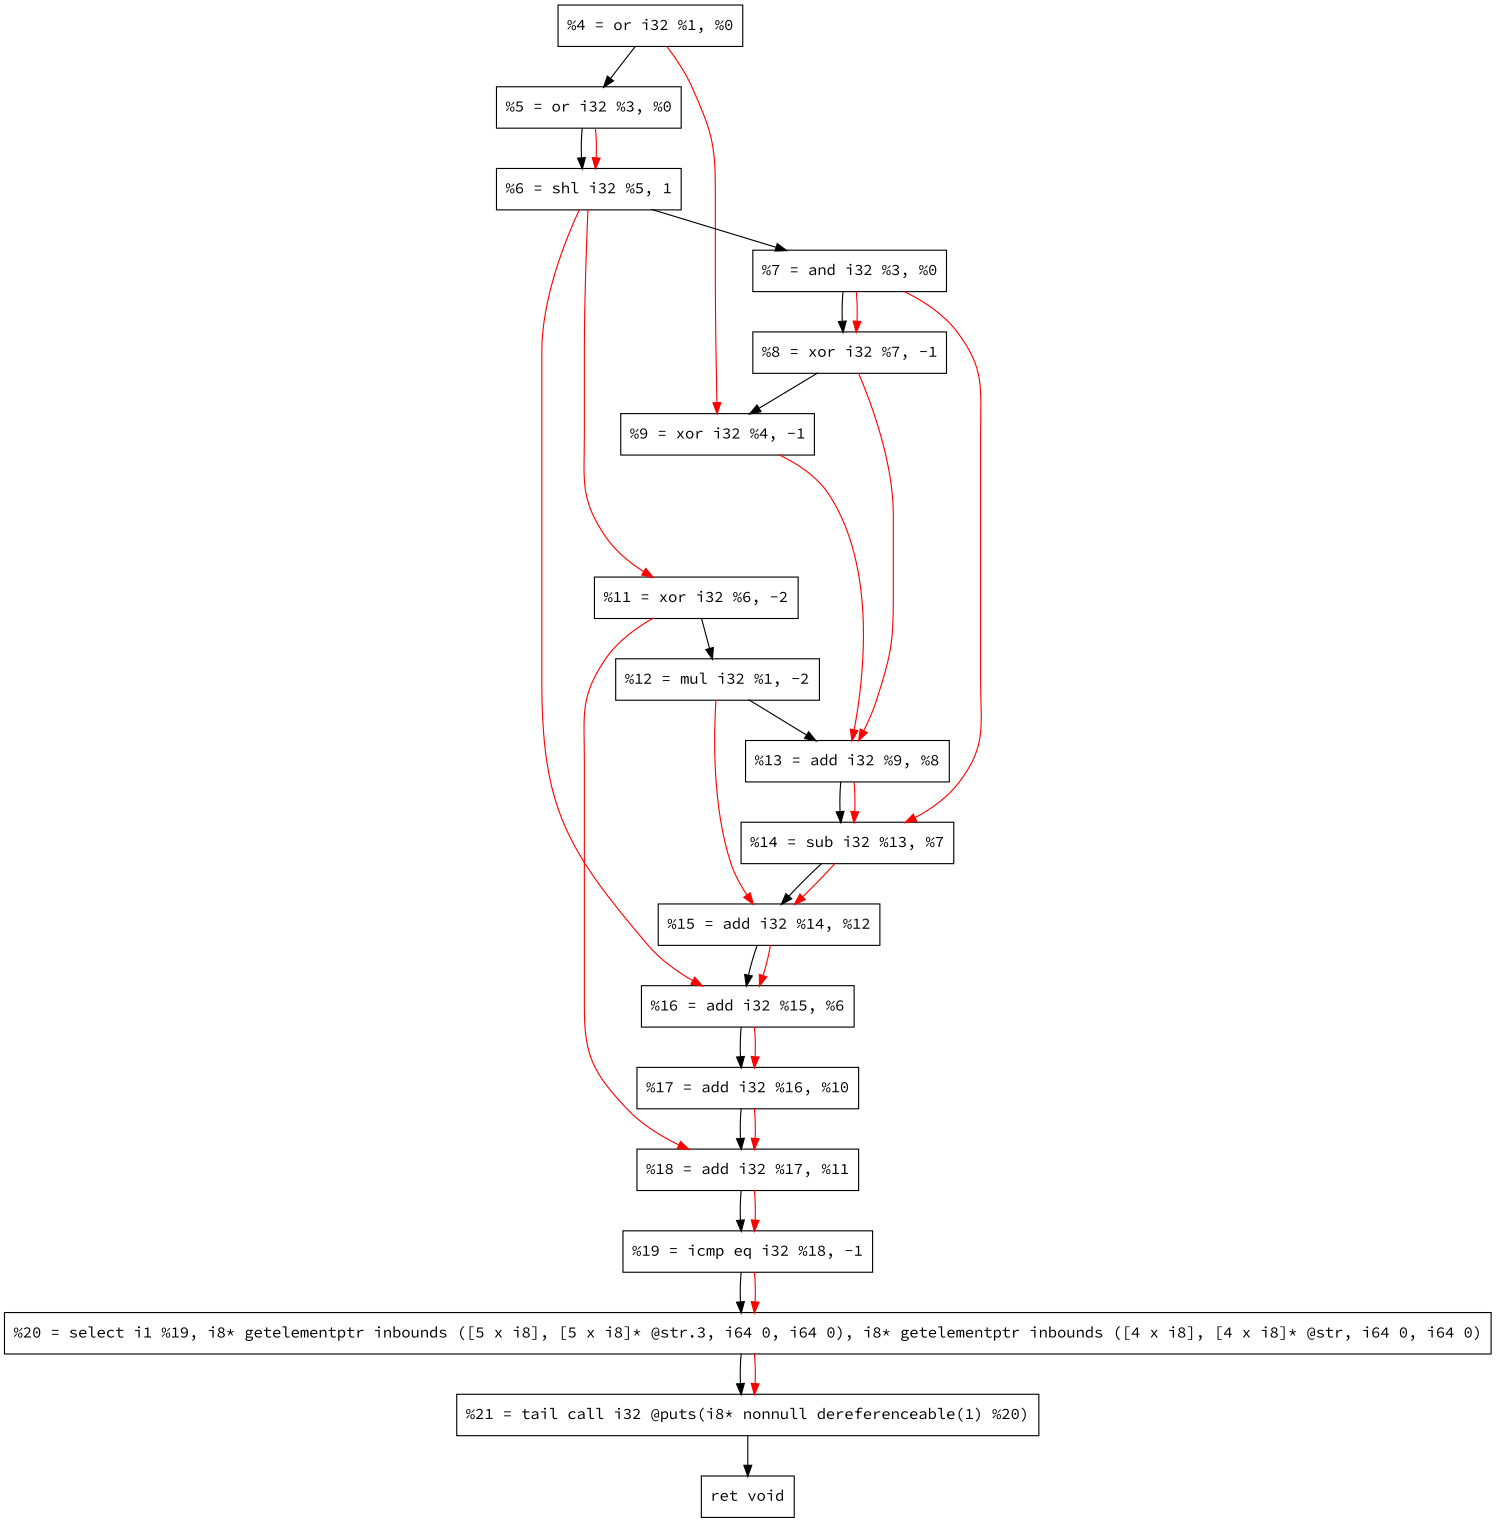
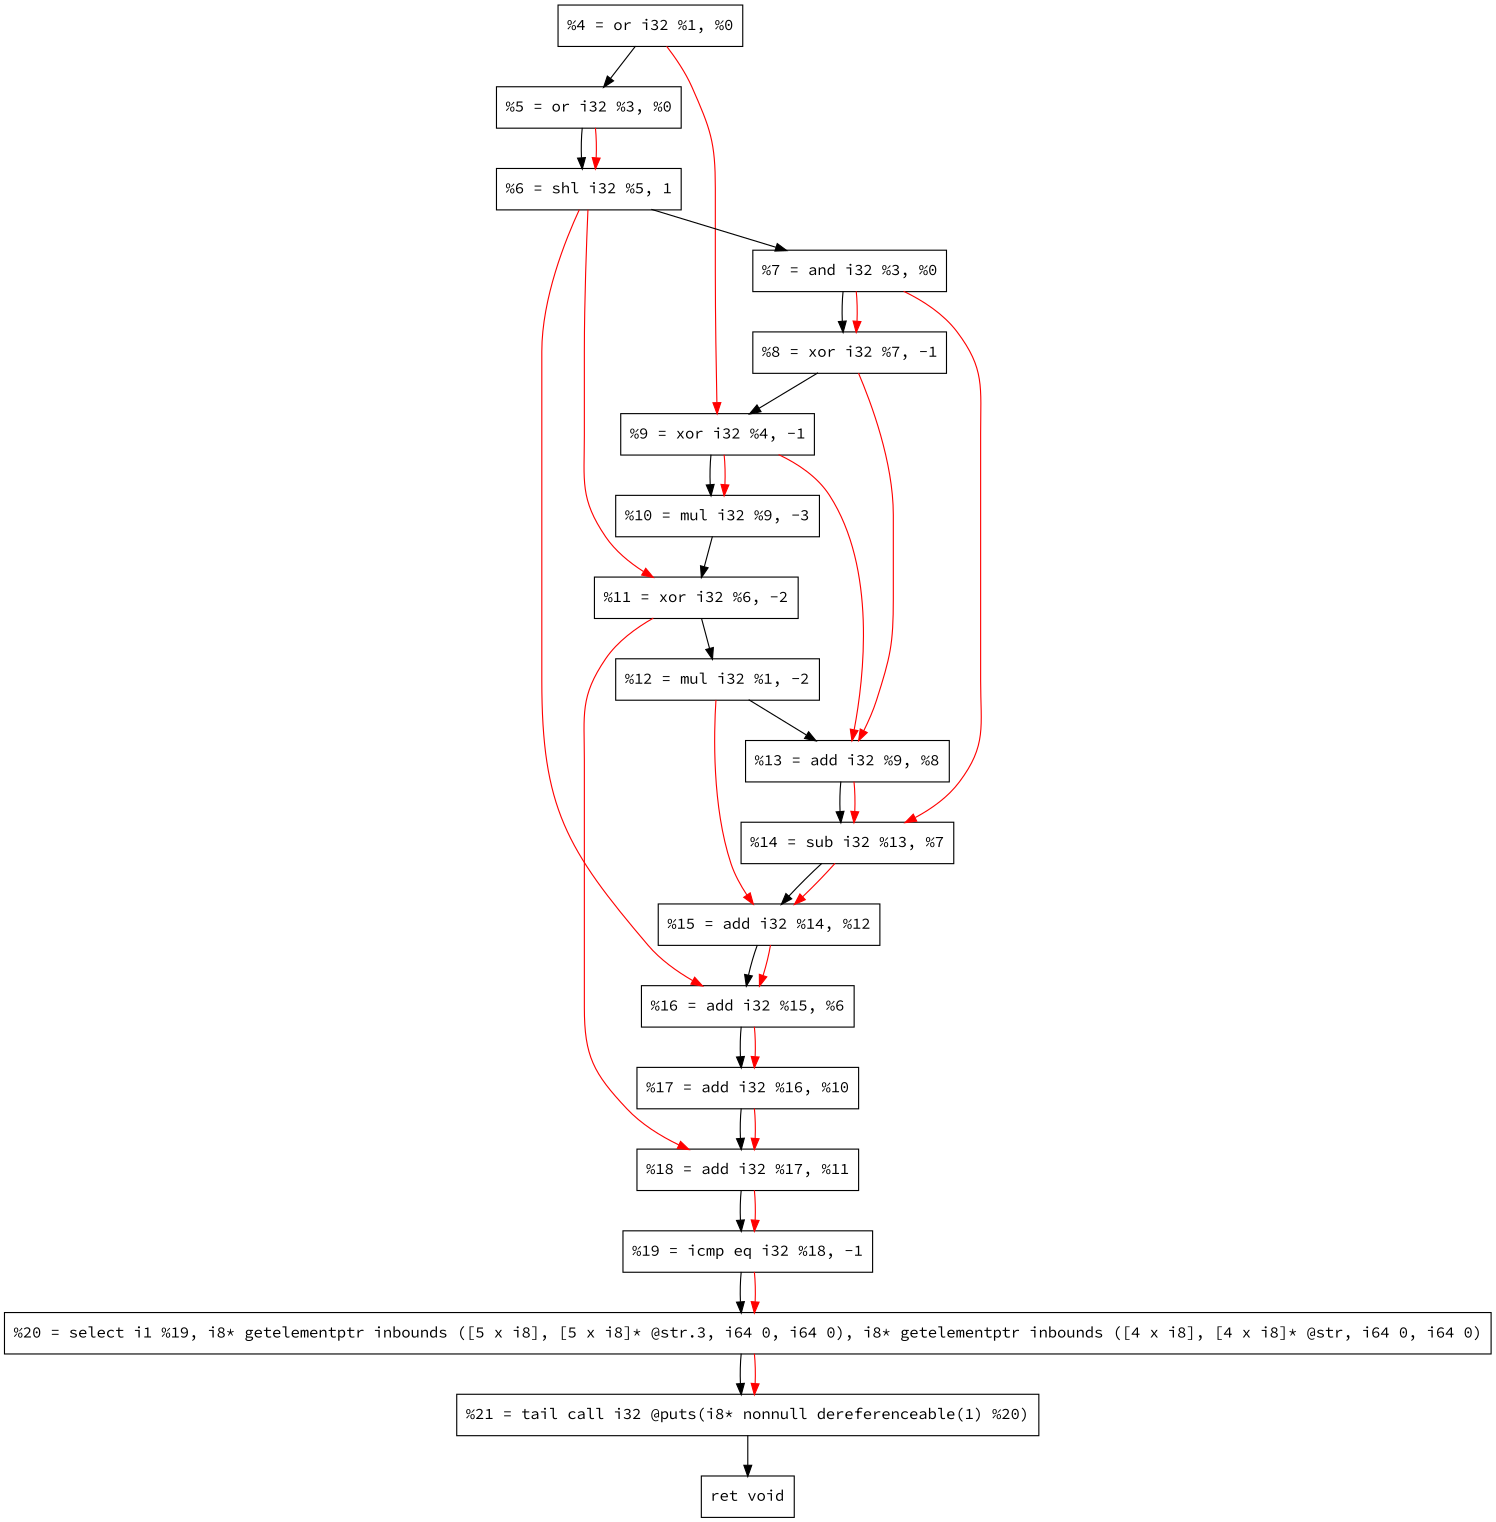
node "%10 = mul i32 %9, -3": added
